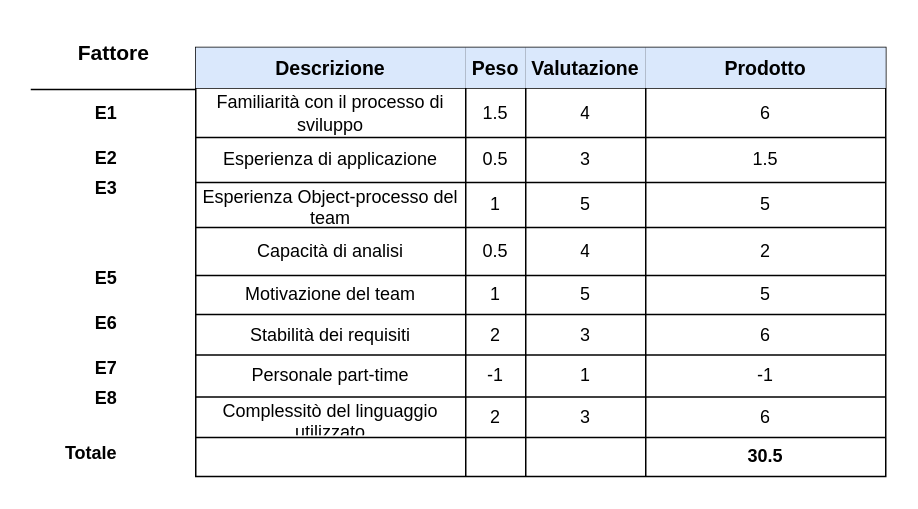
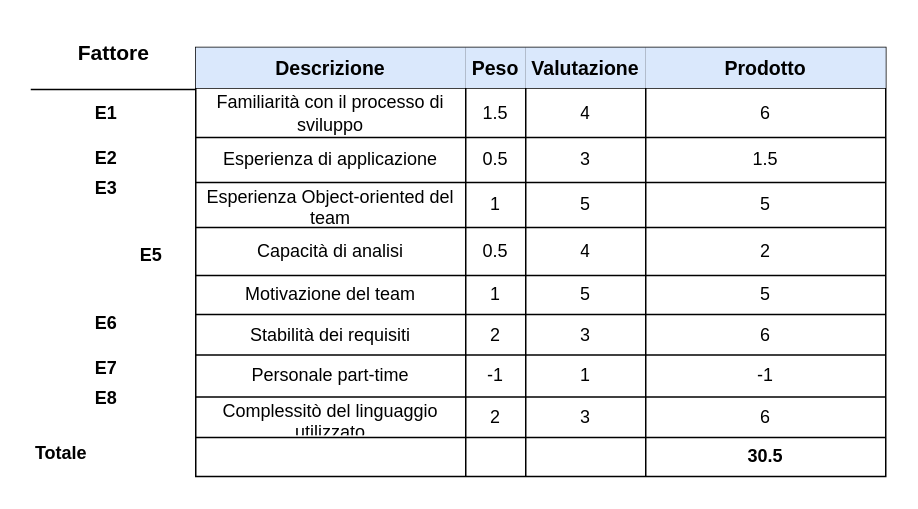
node "Esperienza Object-processo del team": label "Esperienza Object-processo del team" -> "Esperienza Object-oriented del team"
node "E5": moved (106, 278) -> (151, 256)
node "Totale": moved (91, 454) -> (61, 454)
